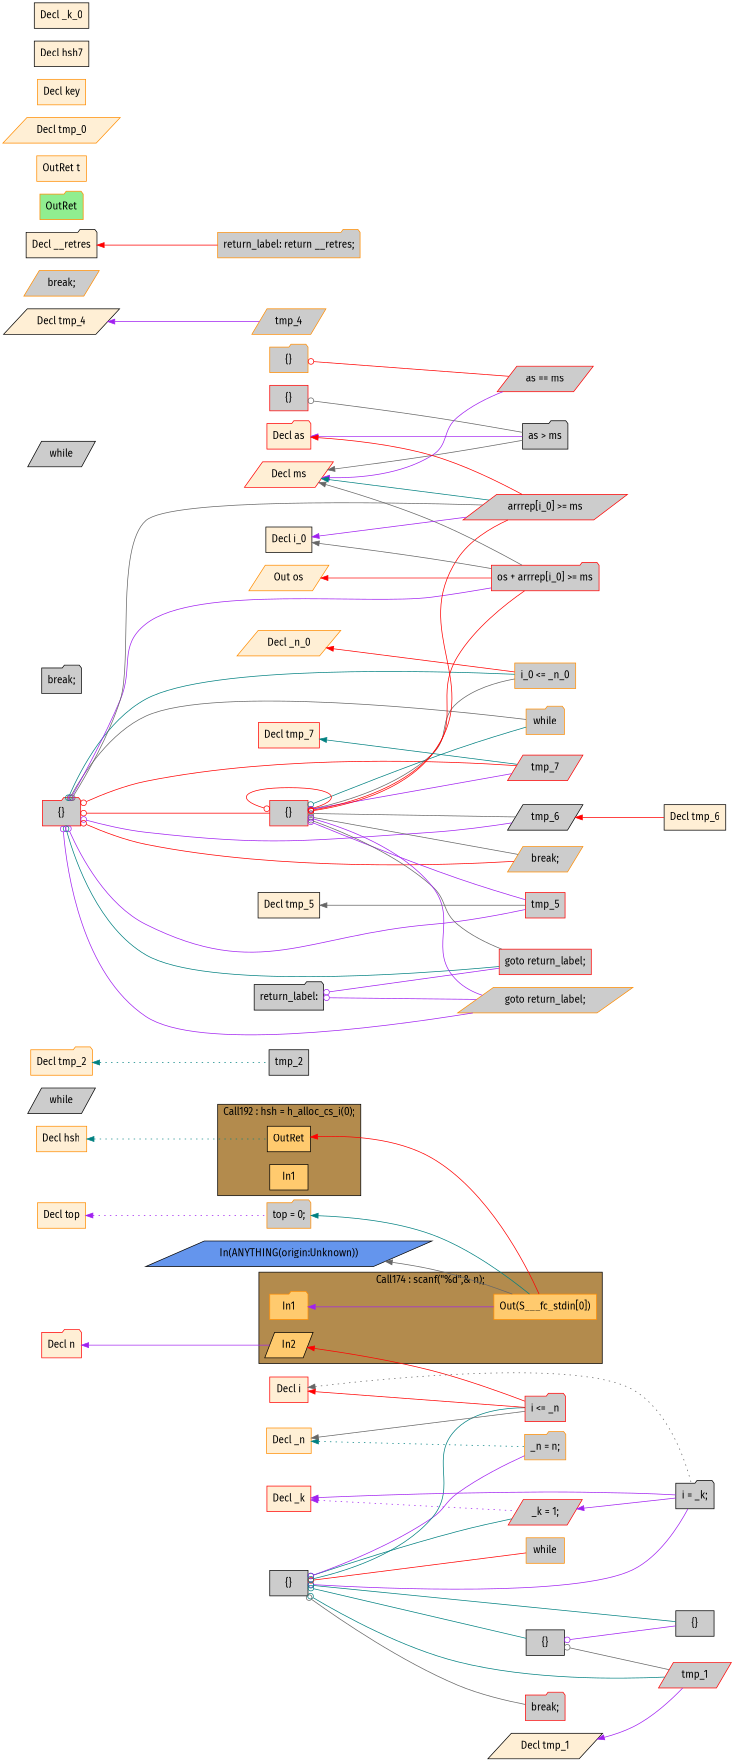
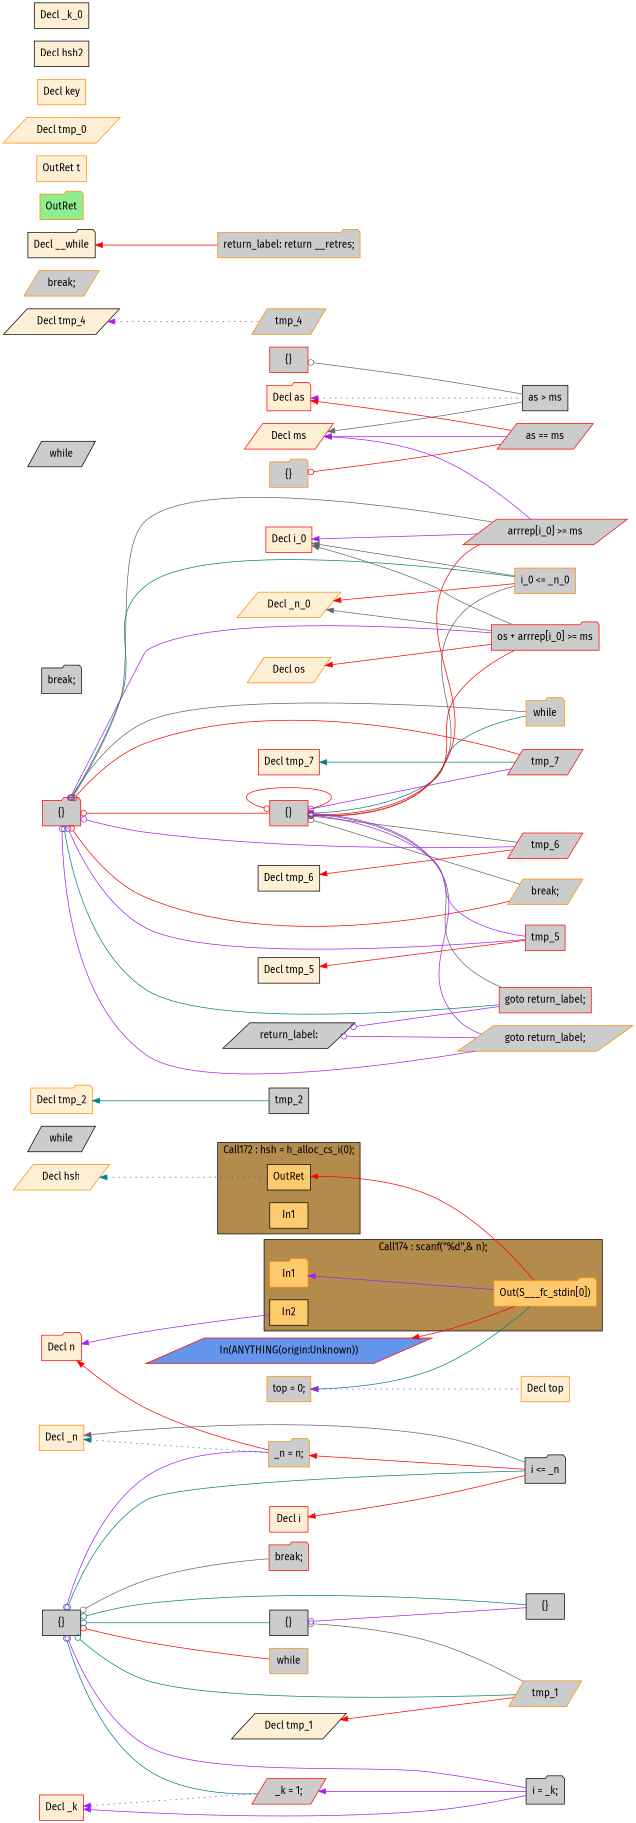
node "Decl hsh7": label "Decl hsh7" -> "Decl hsh2"
node "Decl __retres": label "Decl __retres" -> "Decl __while"
edge "tmp_4" -> "Decl tmp_4": style solid -> dotted
edge "as > ms" -> "Decl as": style solid -> dotted
node "as > ms": shape folder -> box
edge "arrrep[i_0] >= ms" -> "Decl as": now "as == ms" -> "Decl as"
edge "arrrep[i_0] >= ms" -> "Decl ms": color teal -> purple
edge "os + arrrep[i_0] >= ms" -> "Decl ms": now "os + arrrep[i_0] >= ms" -> "Decl _n_0"
node "Decl i_0": color black -> red
edge "i_0 <= _n_0" -> "Decl i_0": added
node "Out os": label "Out os" -> "Decl os"
node "tmp_6": color black -> red
edge "Decl tmp_6" -> "tmp_6": reversed
edge "tmp_5" -> "Decl tmp_5": color gray40 -> red
node "return_label:": shape folder -> parallelogram
edge "tmp_2" -> "Decl tmp_2": style dotted -> solid
cluster "Call192 : hsh = h_alloc_cs_i(0);": label "Call192 : hsh = h_alloc_cs_i(0);" -> "Call172 : hsh = h_alloc_cs_i(0);"
node "Decl hsh": shape box -> parallelogram
edge "top = 0;" -> "Decl top": reversed
node "top = 0;": shape folder -> box
node "In(ANYTHING(origin:Unknown))": color black -> red
edge "Out(S___fc_stdin[0])" -> "In(ANYTHING(origin:Unknown))": color gray40 -> red
node "Out(S___fc_stdin[0])": shape box -> folder
node "In2": shape parallelogram -> box
edge "i <= _n" -> "In2": now "i <= _n" -> "_n = n;"
edge "i = _k;" -> "Decl i": removed
node "i <= _n": color red -> black
edge "_n = n;" -> "Decl n": added
node "tmp_1": color red -> darkorange
edge "tmp_1" -> "Decl tmp_1": color purple -> red
